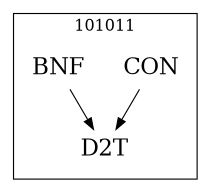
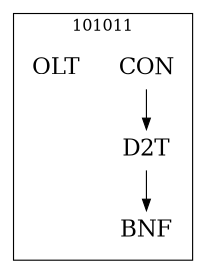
node "OLT": added
edge "BNF" -> "D2T": reversed
